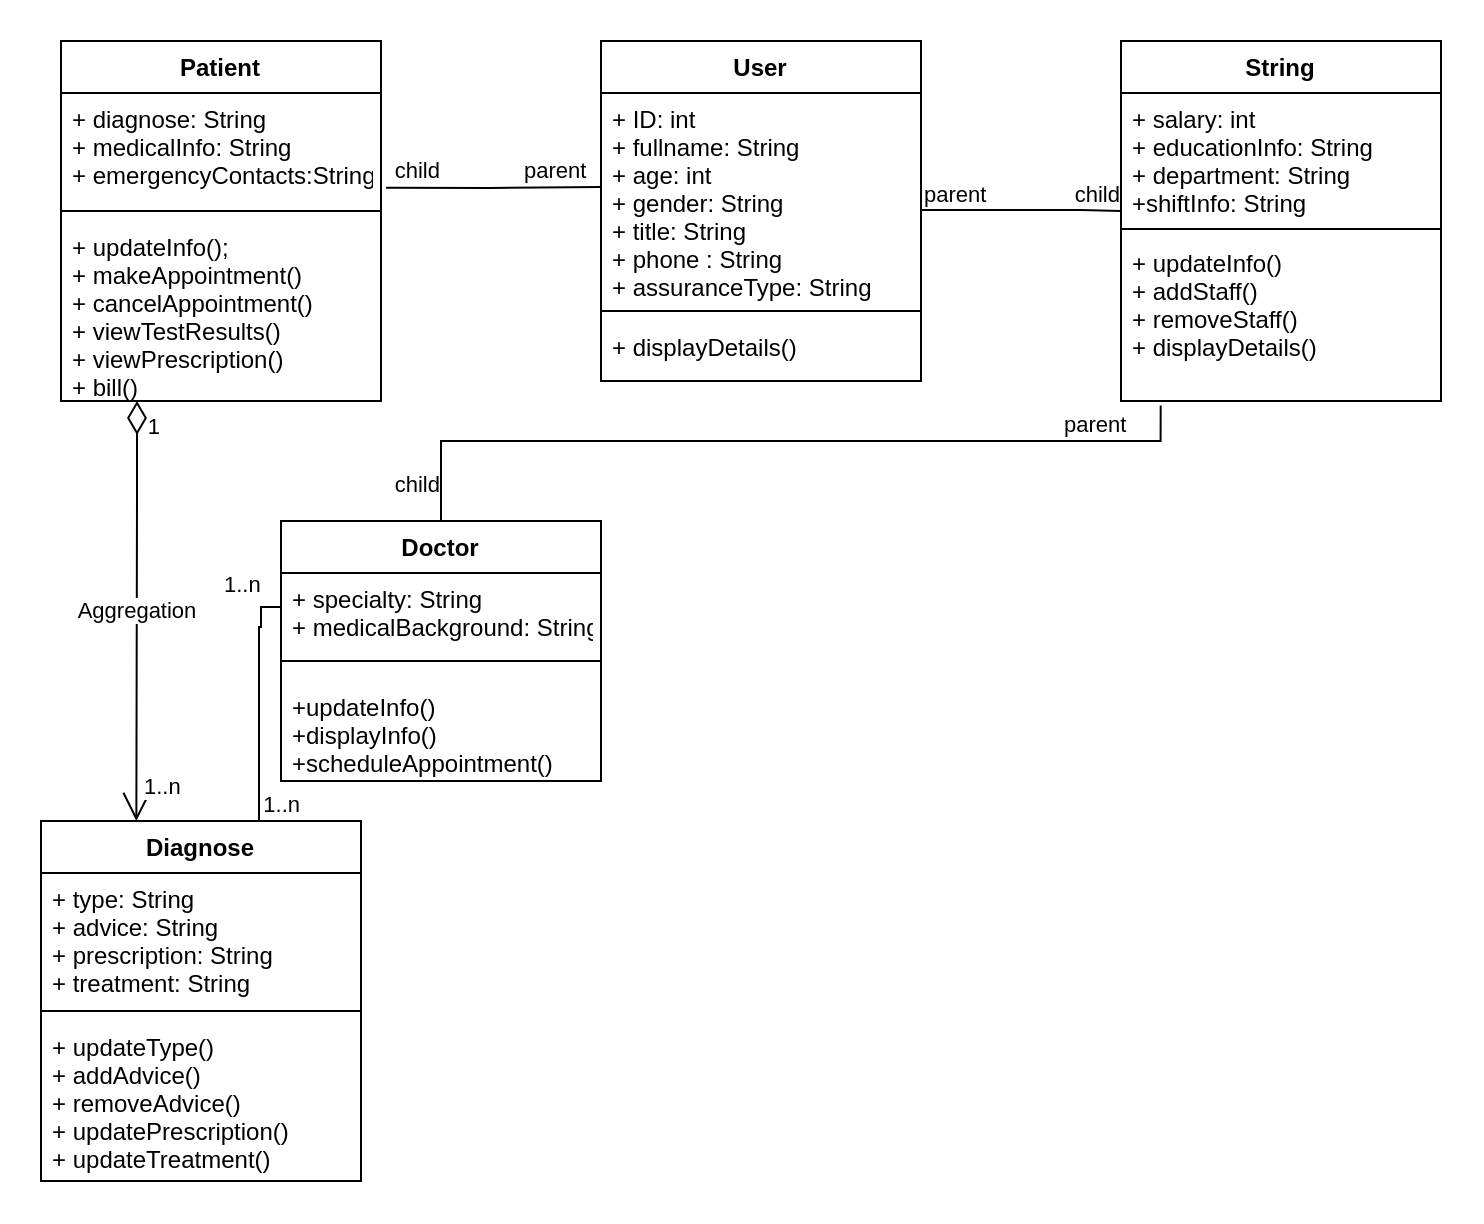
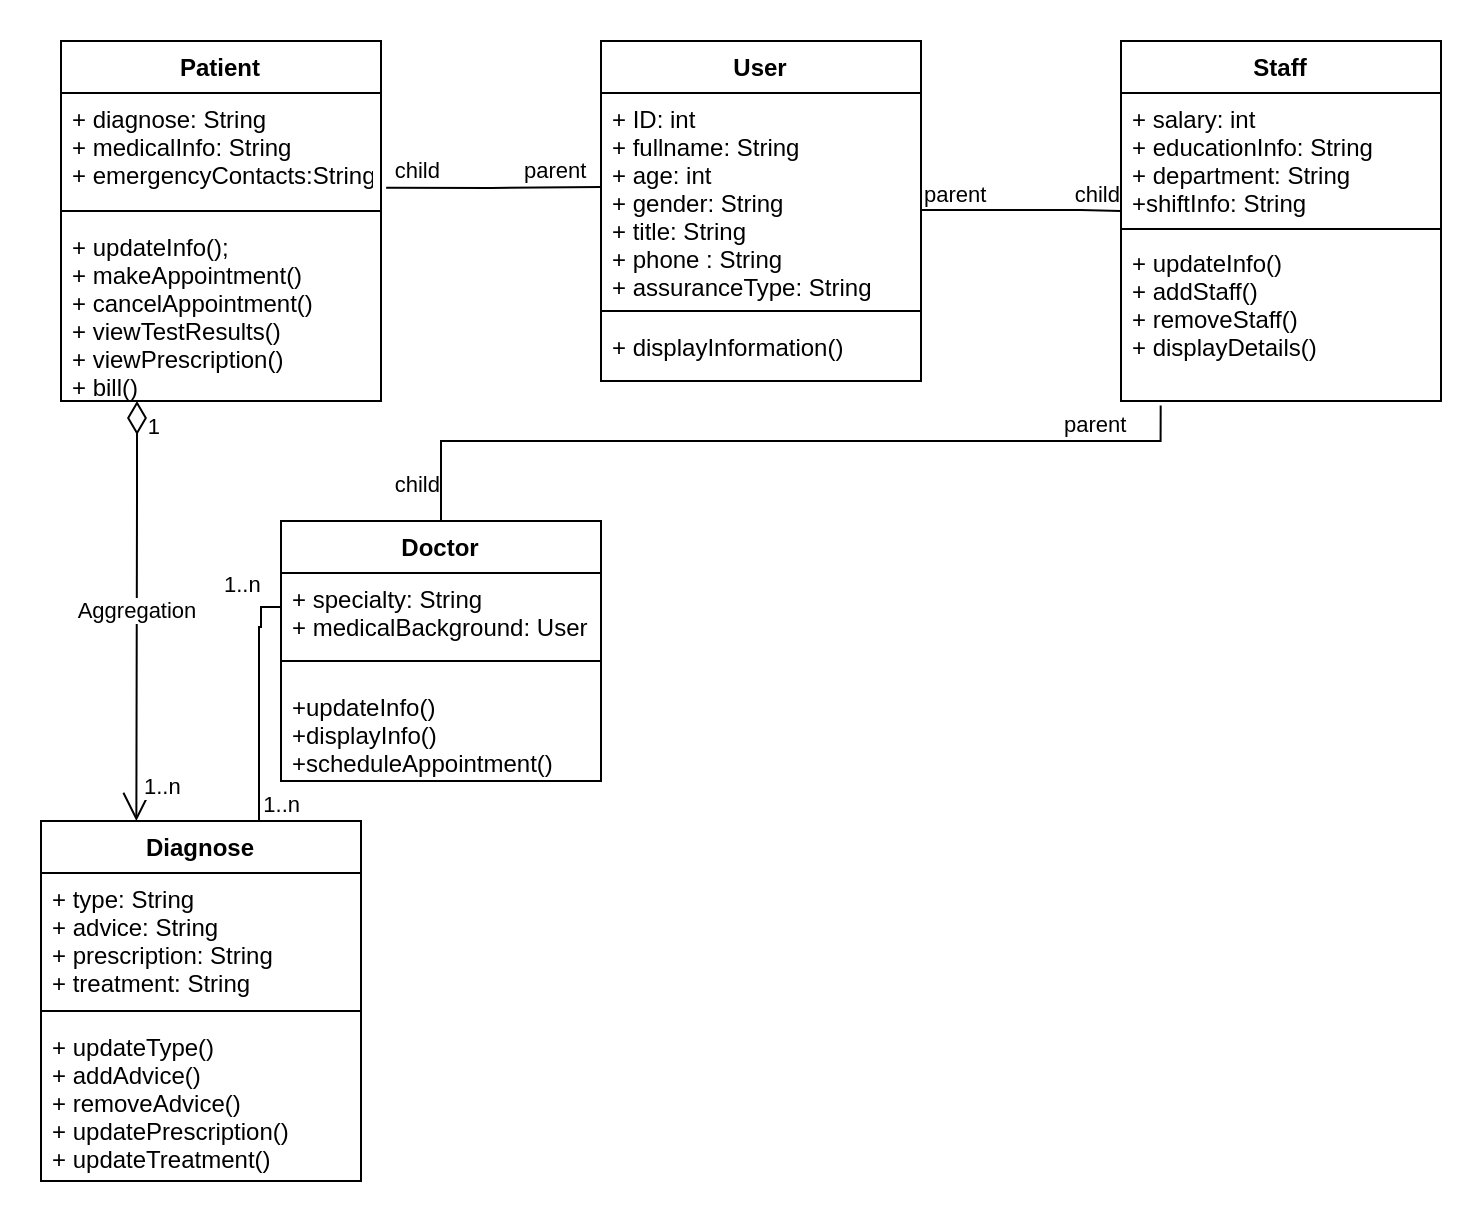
node "String": label "String" -> "Staff"
node "+ displayDetails()": label "+ displayDetails()" -> "+ displayInformation()"
node "+ specialty: String + medicalBackground: String": label "+ specialty: String + medicalBackground: String" -> "+ specialty: String + medicalBackground: User"
